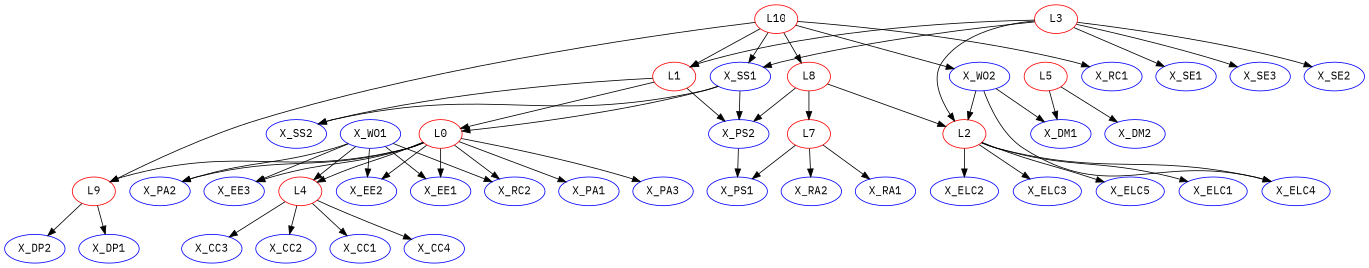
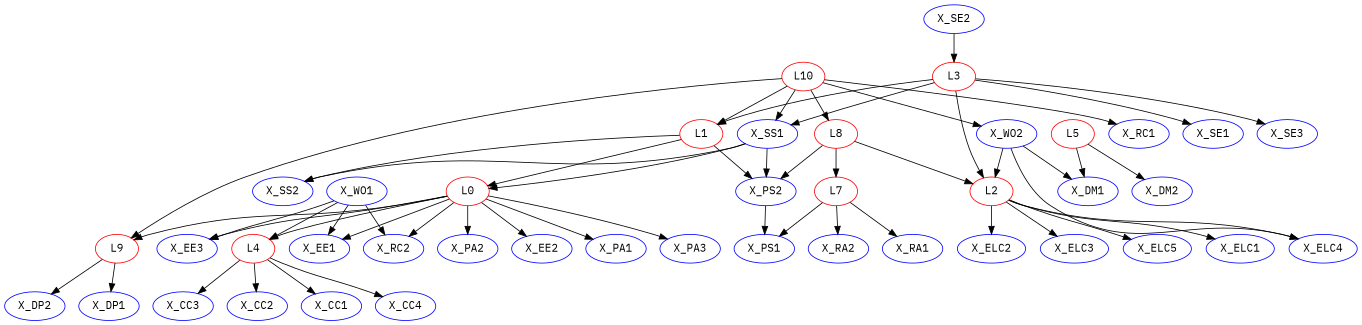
edge "L3" -> "X_SE2": reversed
edge "X_WO1" -> "X_PA2": removed
edge "X_WO1" -> "X_EE2": removed
